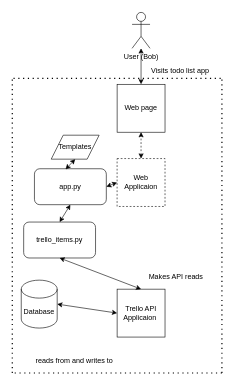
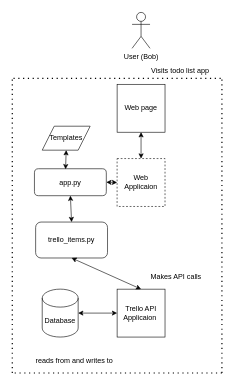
edge "User (Bob)" -- "Web page": removed
edge "Web page" -- "Web Applicaion": style dashed -> solid
node "Templates": moved (75, 147) -> (66, 138)
node "app.py": size 72x36 -> 72x27
node "trello_items.py": moved (60, 240) -> (72, 240)
node "Makes API reads": label "Makes API reads" -> "Makes API calls"
node "Database": moved (39, 305) -> (60, 314)
